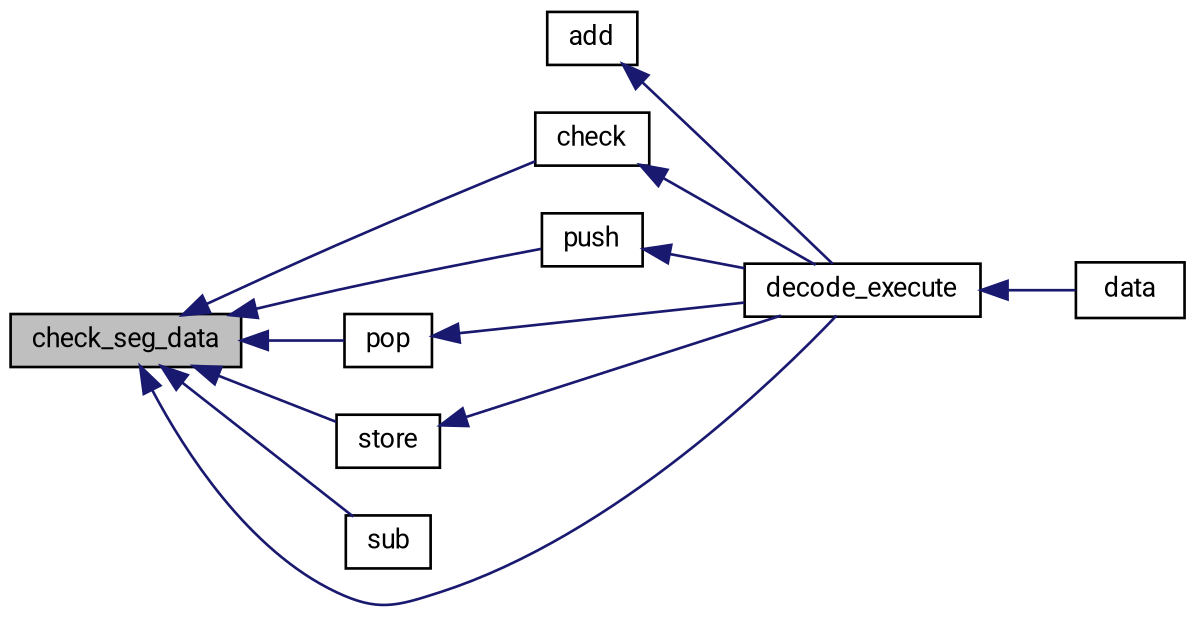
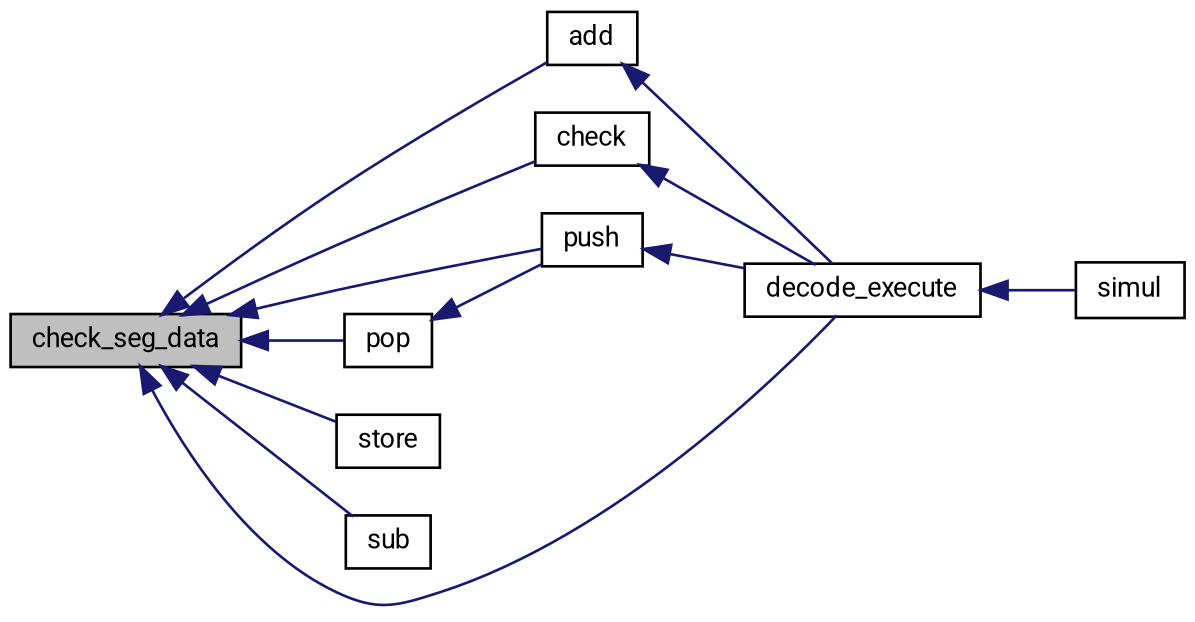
edge "add" -> "check_seg_data": added
node "data": label "data" -> "simul"
edge "decode_execute" -> "pop": now "push" -> "pop"
edge "decode_execute" -> "store": removed
